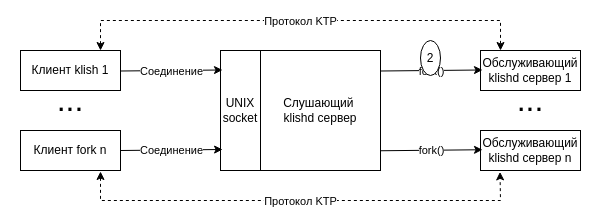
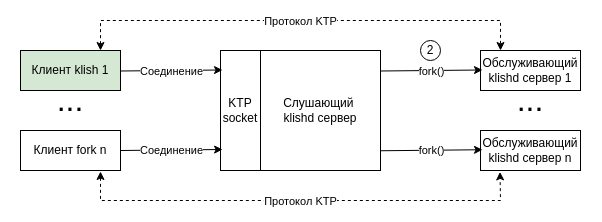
node "2": size 20x35 -> 20x20
node "Клиент klish 1": fillcolor #ffffff -> #d5e8d4
node "UNIX socket": label "UNIX socket" -> "KTP socket"
